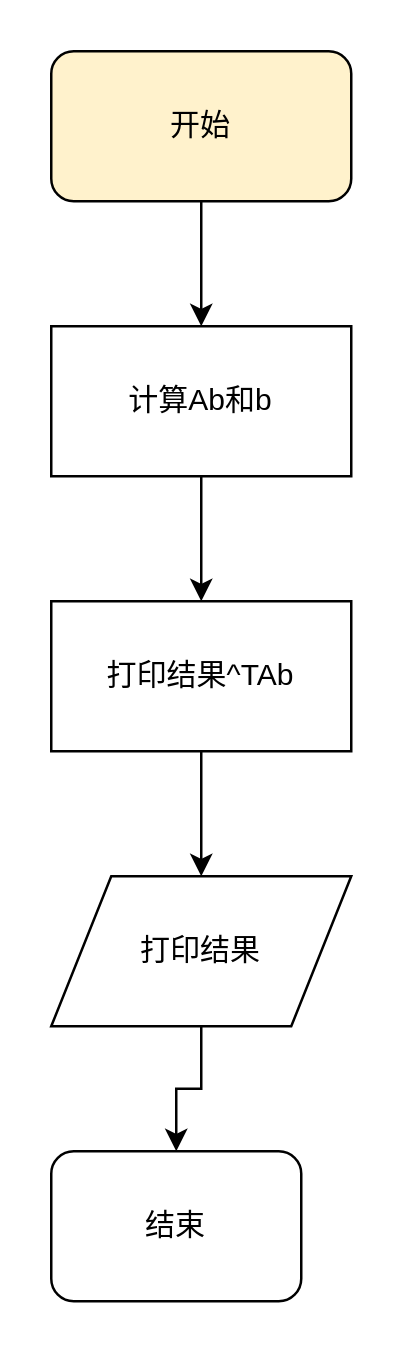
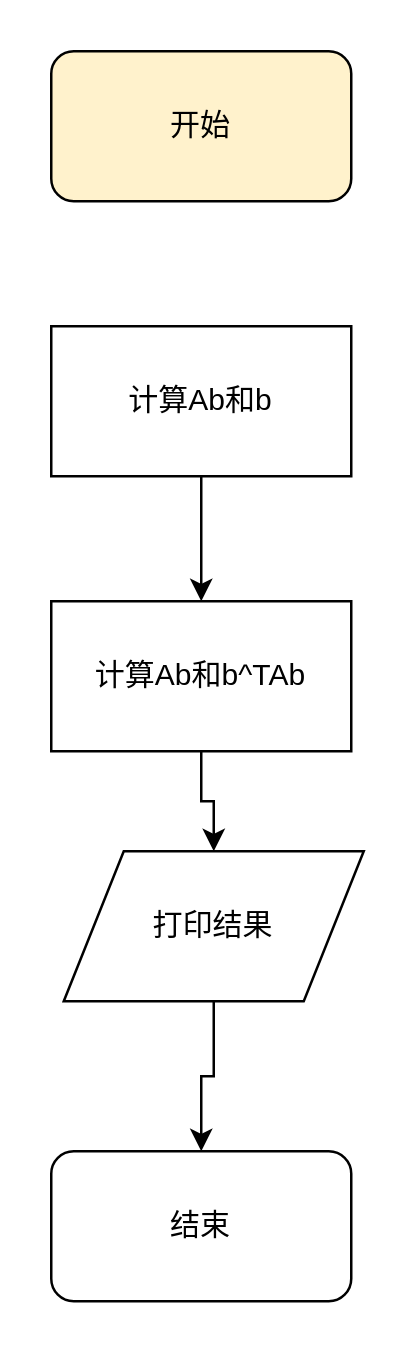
edge "开始" -> "计算Ab和b": removed
node "打印结果^TAb": label "打印结果^TAb" -> "计算Ab和b^TAb"
node "打印结果": moved (201, 951) -> (214, 926)
node "结束": size 250x150 -> 300x150
